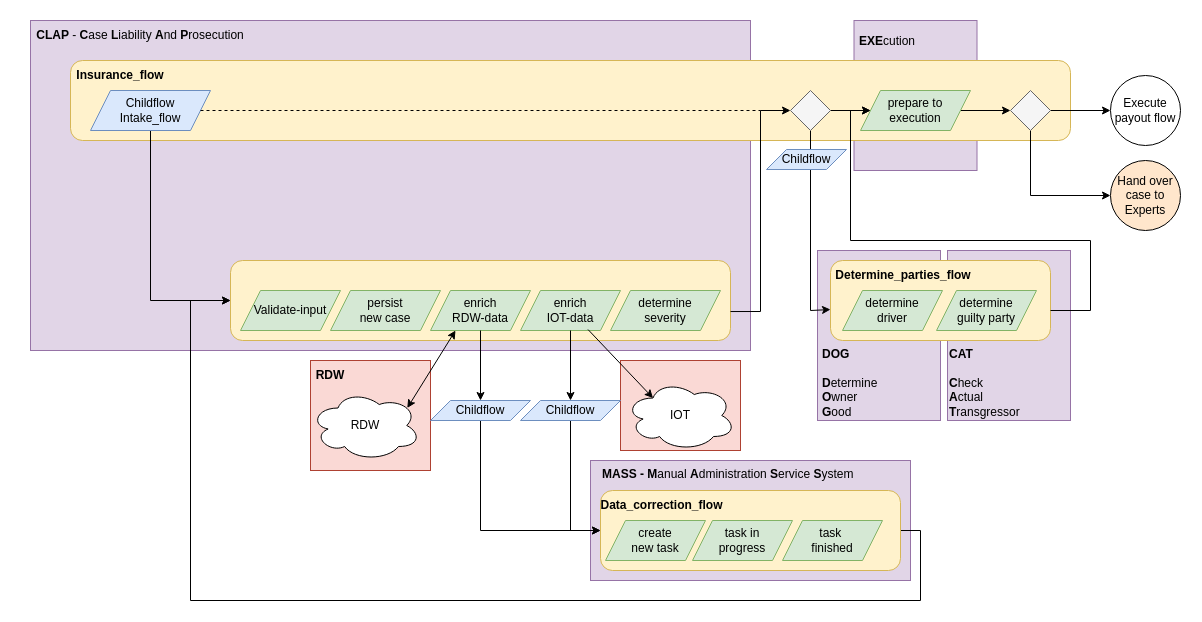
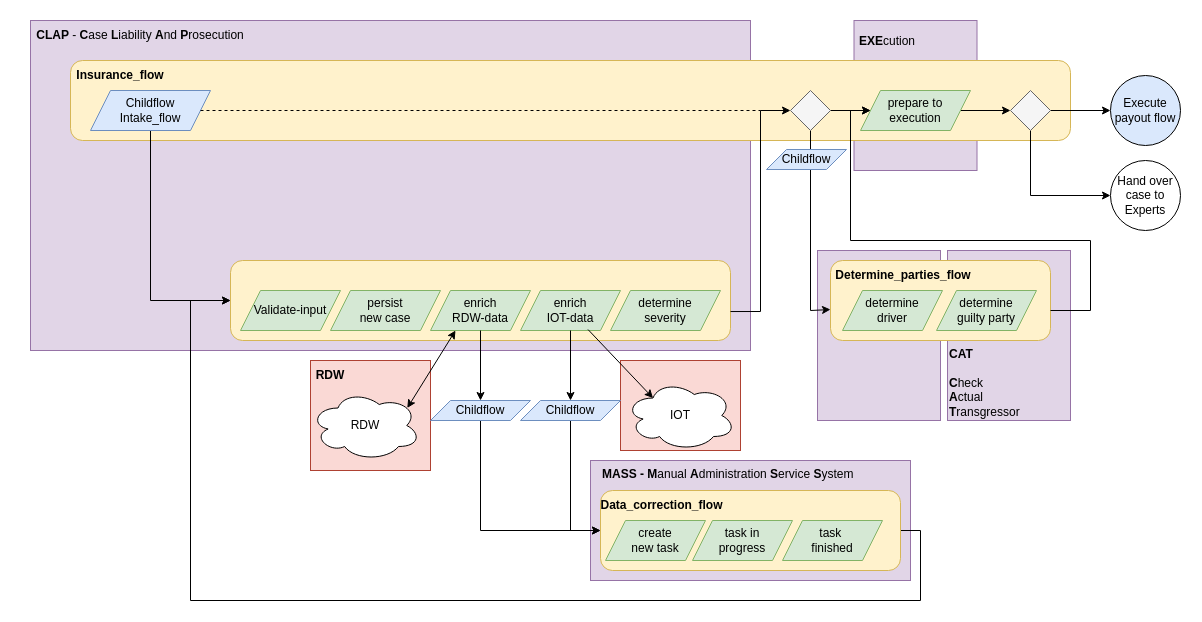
node "Execute payout flow": fillcolor #ffffff -> #dae8fc
node "Hand over case to Experts": fillcolor #ffe6cc -> #ffffff
node "DOG Determine Owner Good": removed
